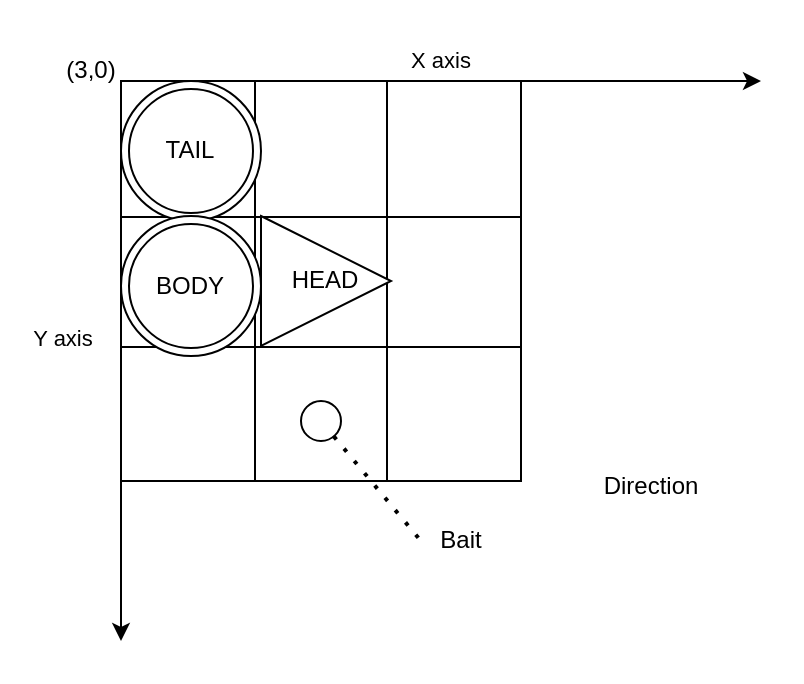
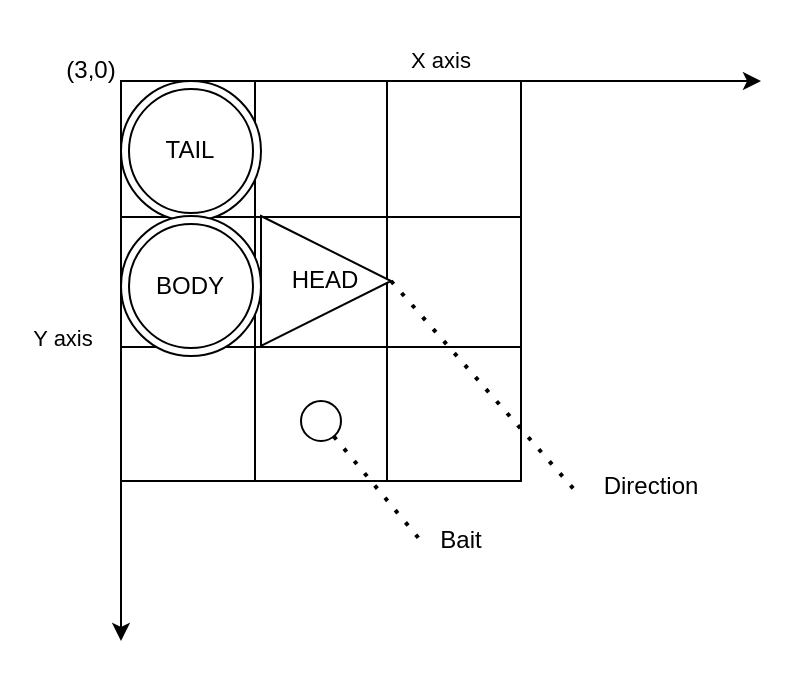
edge "HEAD" -- "Direction": added
